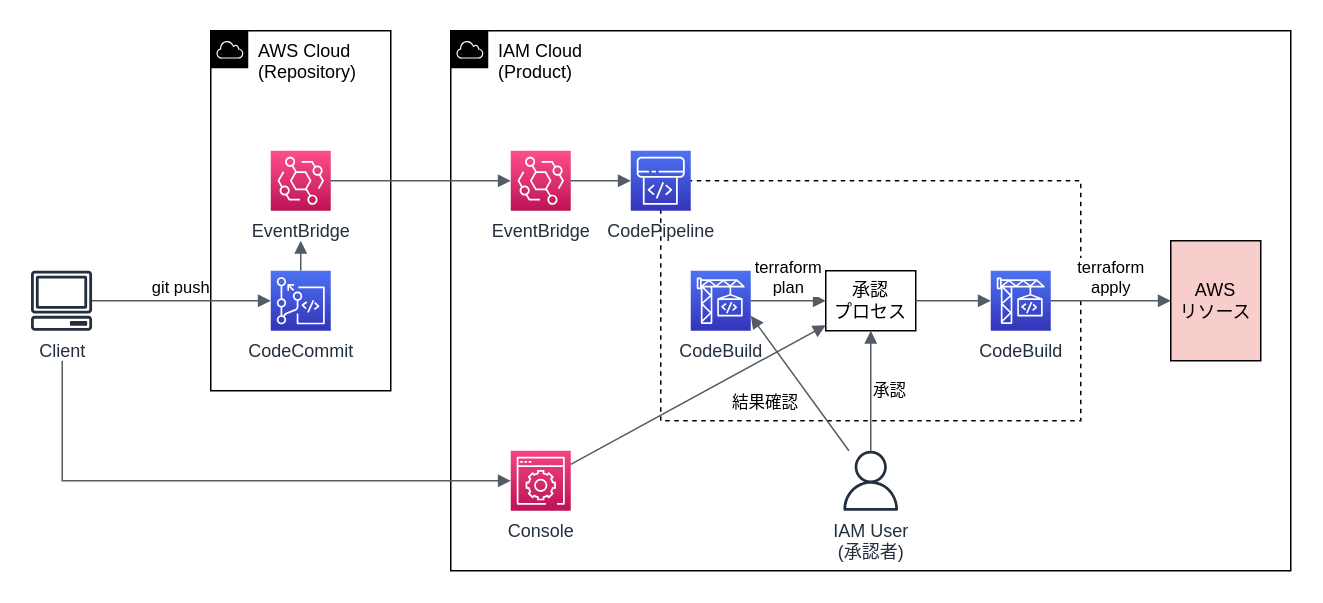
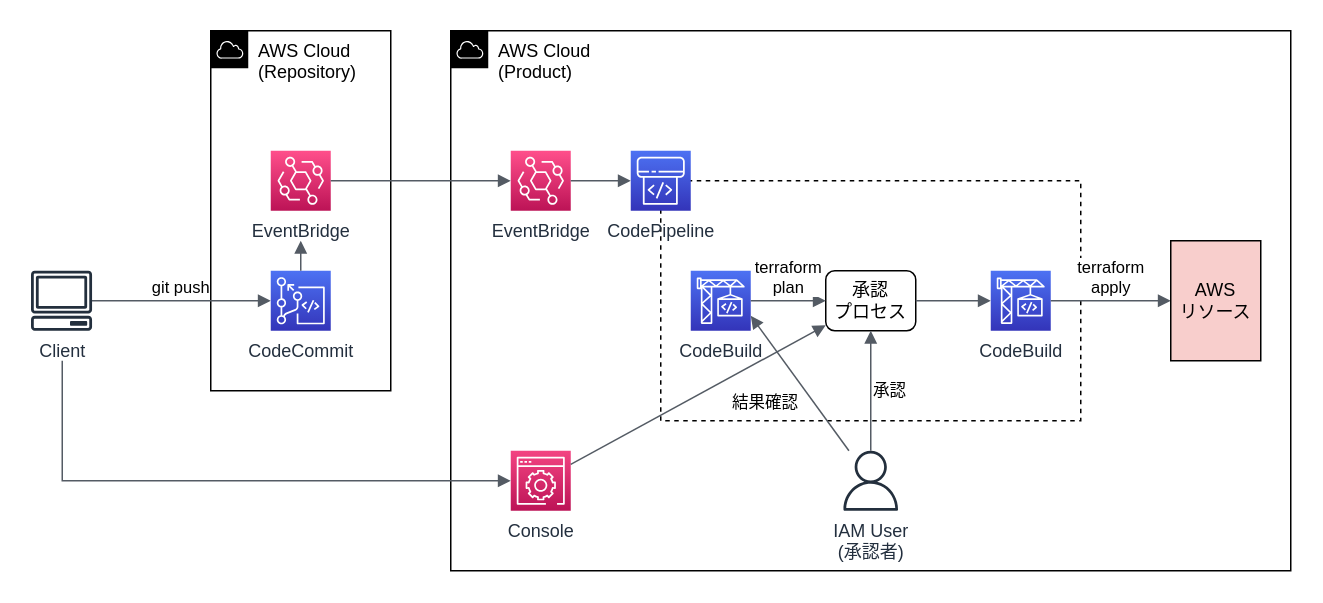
node "IAM Cloud (Product)": label "IAM Cloud (Product)" -> "AWS Cloud (Product)"
node "承認 プロセス": shape rectangle -> rounded rectangle
